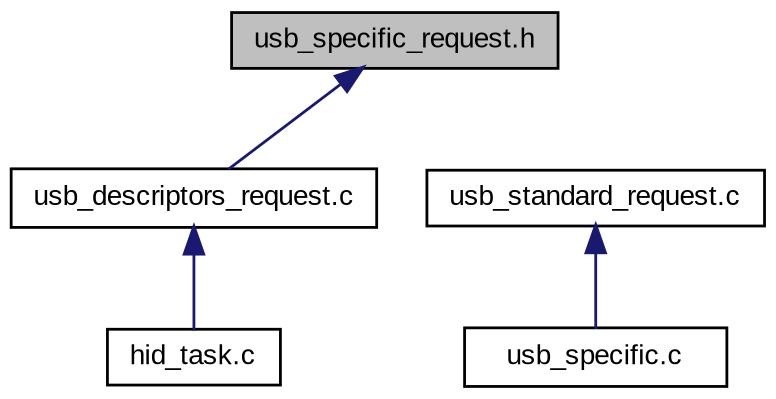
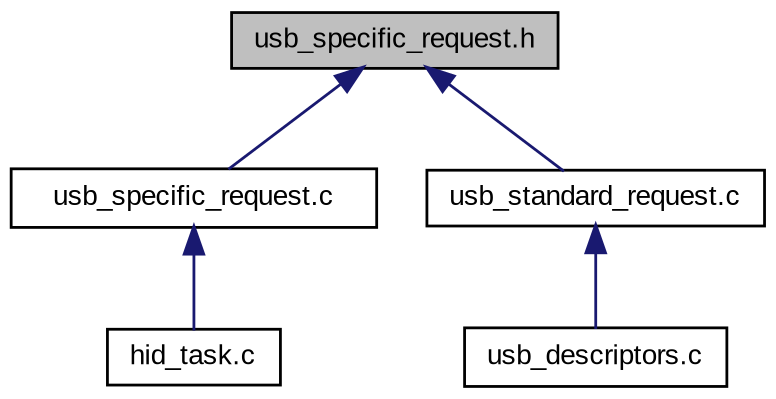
edge "usb_standard_request.c" -> "usb_specific_request.h": added
node "usb_descriptors_request.c": label "usb_descriptors_request.c" -> "usb_specific_request.c"
node "usb_specific.c": label "usb_specific.c" -> "usb_descriptors.c"
